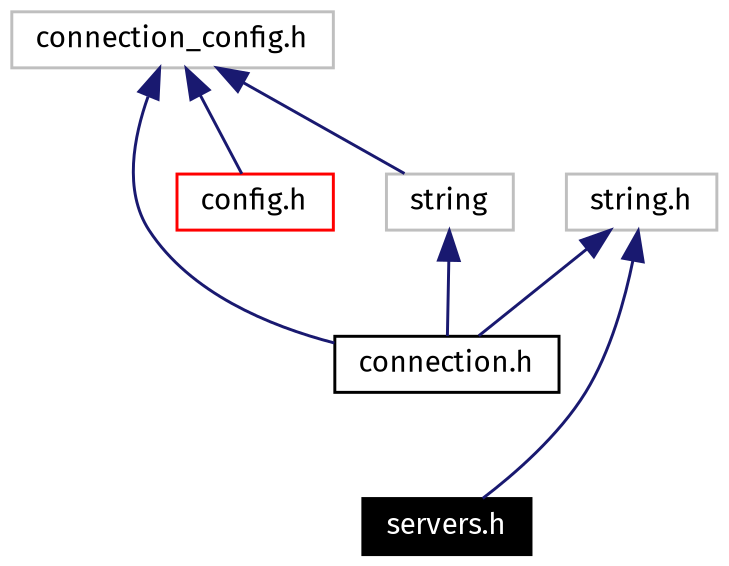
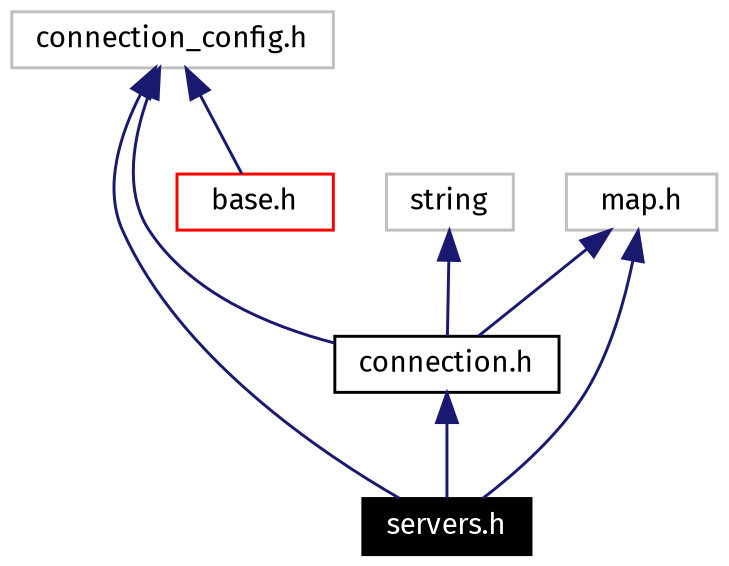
edge "string" -> "connection_config.h": now "servers.h" -> "connection_config.h"
node "config.h": label "config.h" -> "base.h"
node "string.h": label "string.h" -> "map.h"
edge "servers.h" -> "connection.h": added
